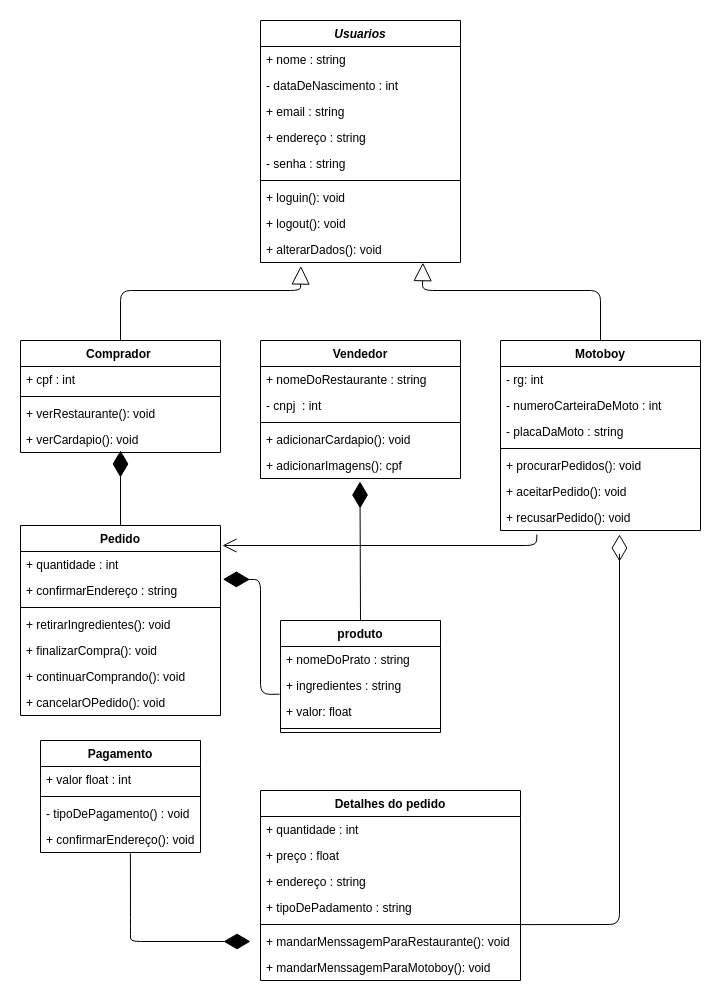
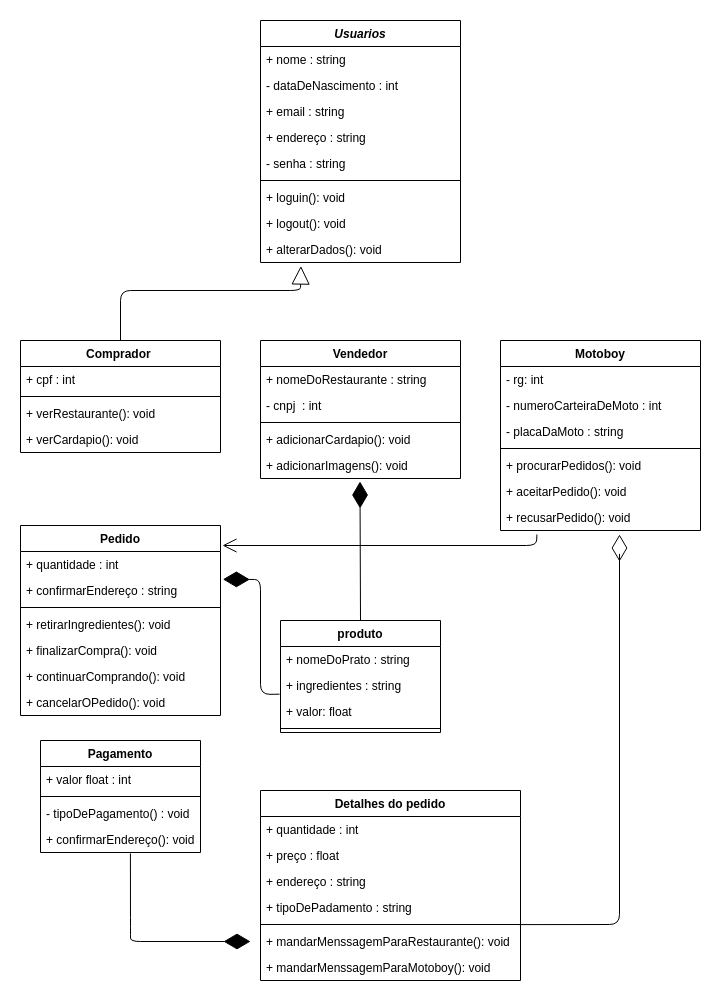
edge "Motoboy" -> "+ alterarDados(): void": removed
node "+ adicionarImagens(): cpf": label "+ adicionarImagens(): cpf" -> "+ adicionarImagens(): void"
edge "Pedido" -> "+ verCardapio(): void": removed
